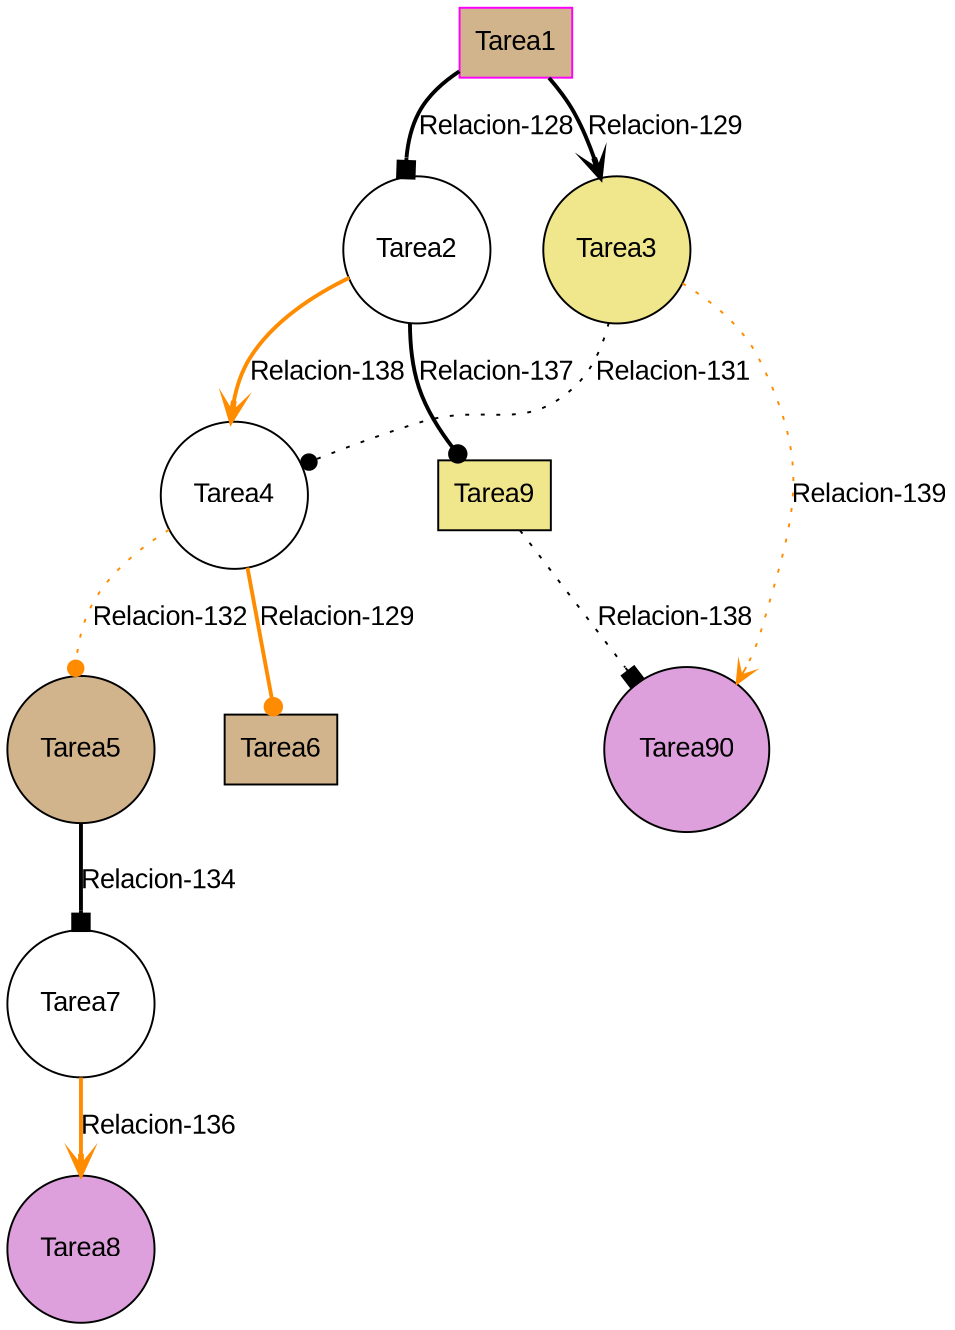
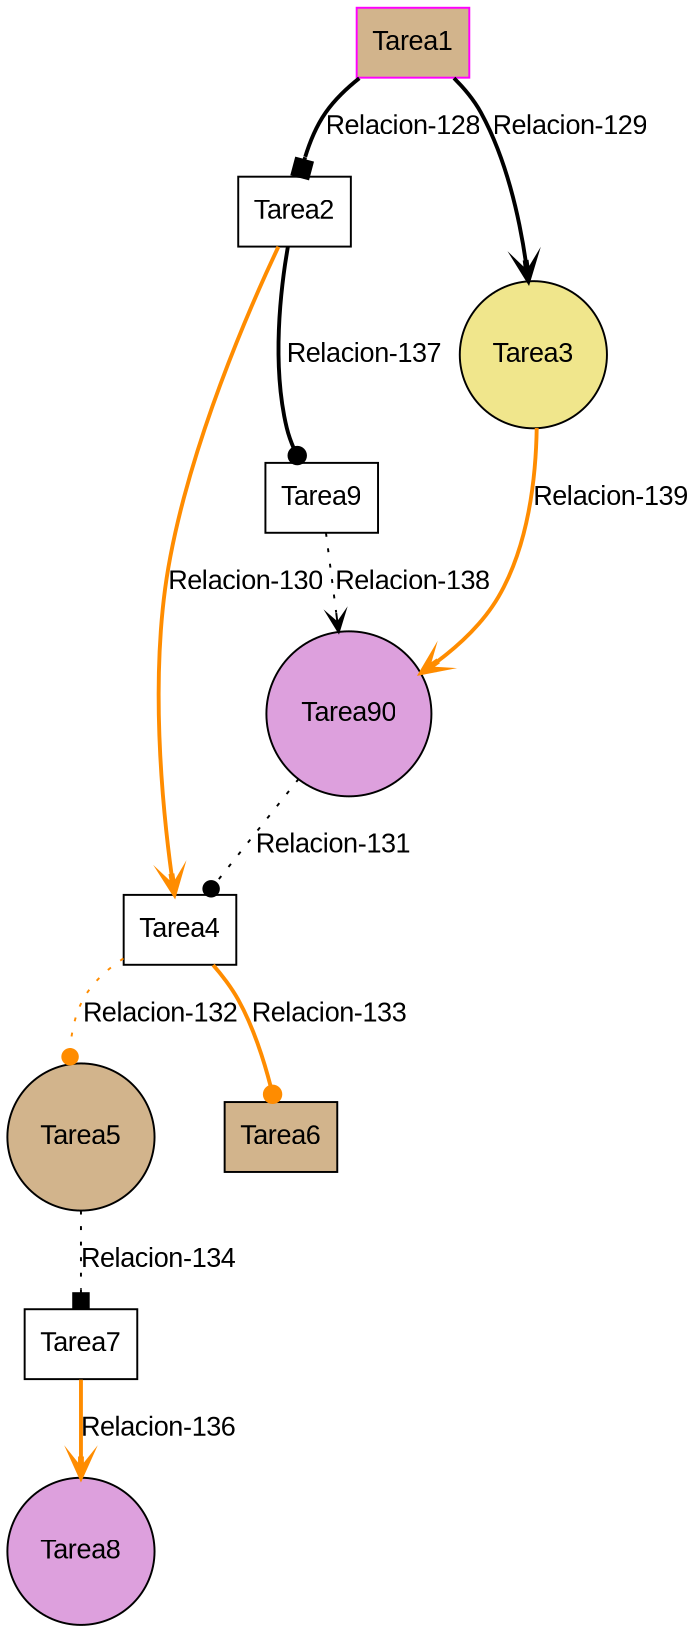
node "Tarea2": shape circle -> box
edge "Tarea2" -> "Tarea4": label "Relacion-138" -> "Relacion-130"
edge "Tarea3" -> "Tarea4": now "Tarea90" -> "Tarea4"
edge "Tarea3" -> "Tarea90": style dotted -> bold
node "Tarea4": shape circle -> box
node "Tarea9": fillcolor khaki -> white
edge "Tarea9" -> "Tarea90": arrowhead box -> vee
edge "Tarea4" -> "Tarea6": label "Relacion-129" -> "Relacion-133"
edge "Tarea5" -> "Tarea7": style bold -> dotted
node "Tarea7": shape circle -> box
